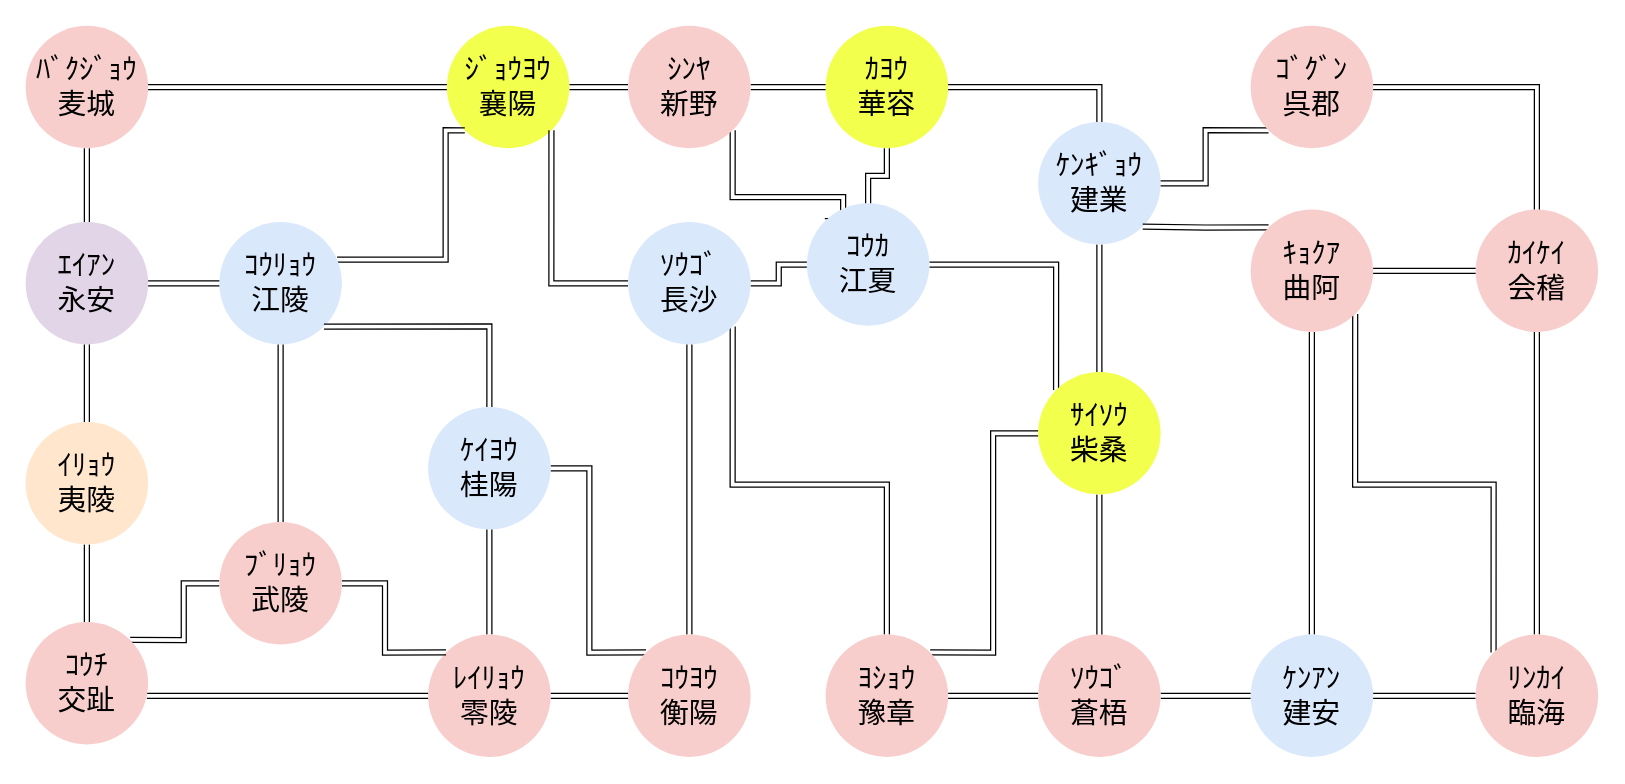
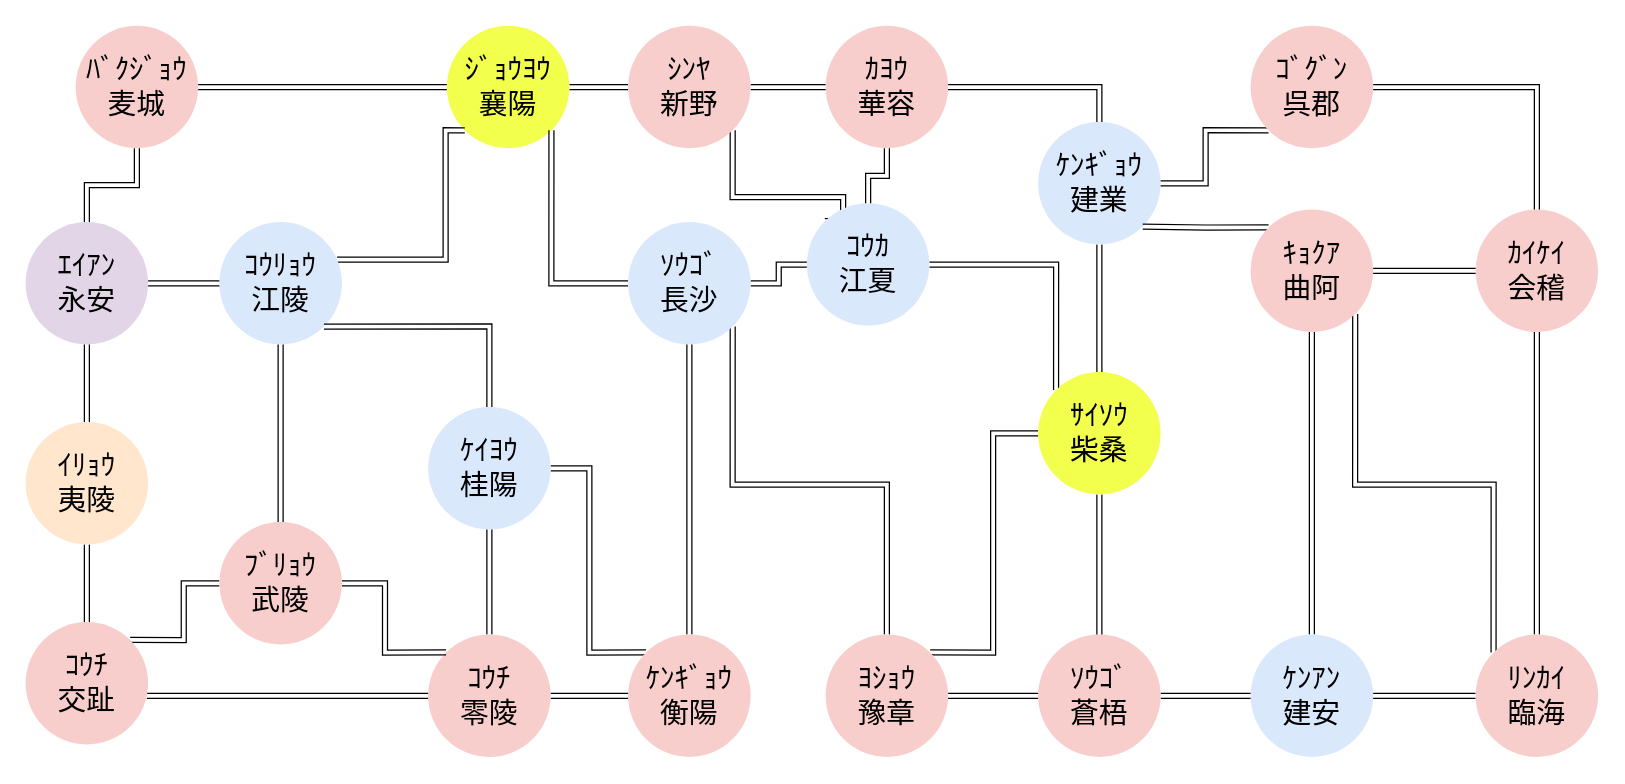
node "ﾊﾞｸｼﾞｮｳ 麦城": moved (87, 87) -> (137, 87)
node "ｶﾖｳ 華容": fillcolor #f3ff4d -> #f8cecc
node "ﾚｲﾘｮｳ 零陵": label "ﾚｲﾘｮｳ 零陵" -> "ｺｳﾁ 零陵"
node "ｺｳﾖｳ 衡陽": label "ｺｳﾖｳ 衡陽" -> "ｹﾝｷﾞｮｳ 衡陽"
